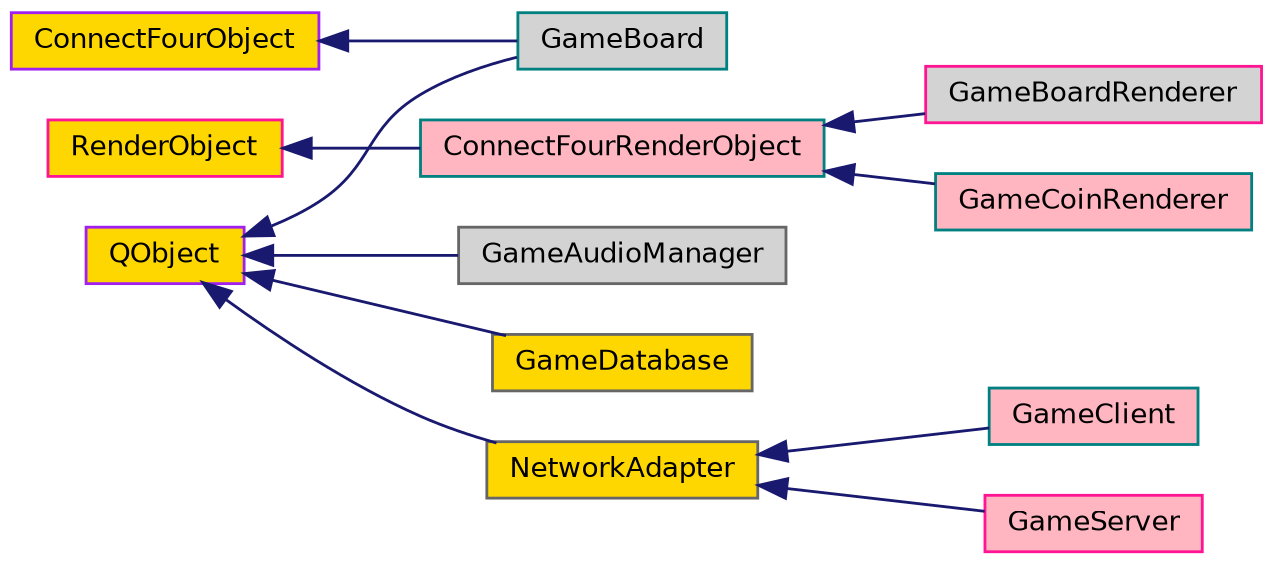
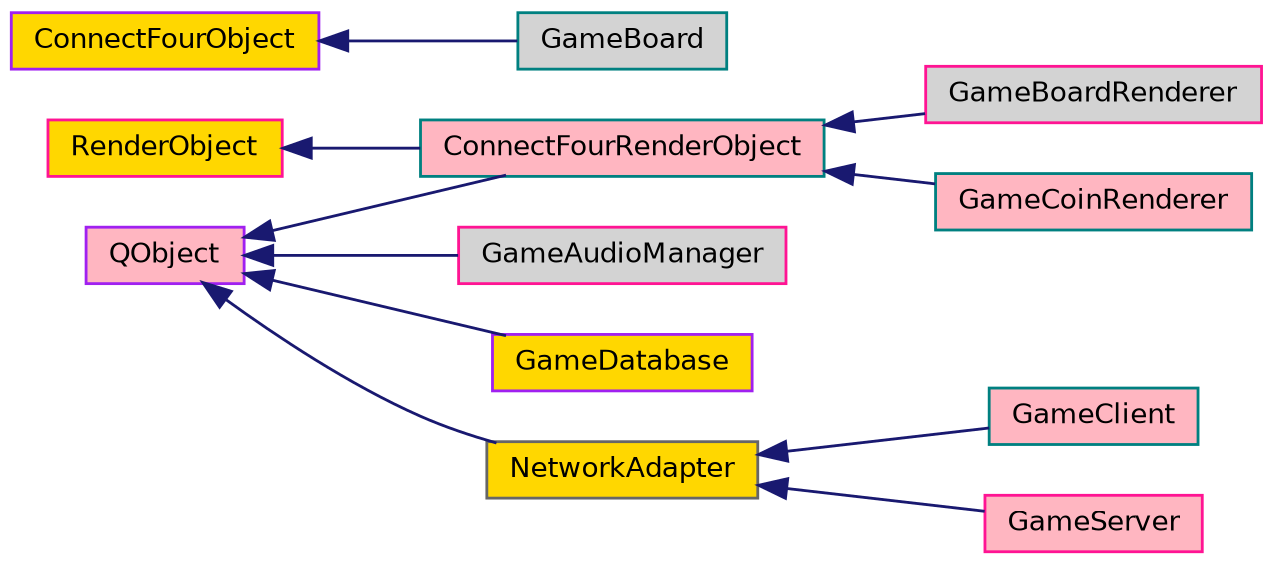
edge "GameBoard" -> "QObject": now "ConnectFourRenderObject" -> "QObject"
node "QObject": fillcolor gold -> lightpink
node "GameAudioManager": color gray40 -> deeppink
node "GameDatabase": color gray40 -> purple
